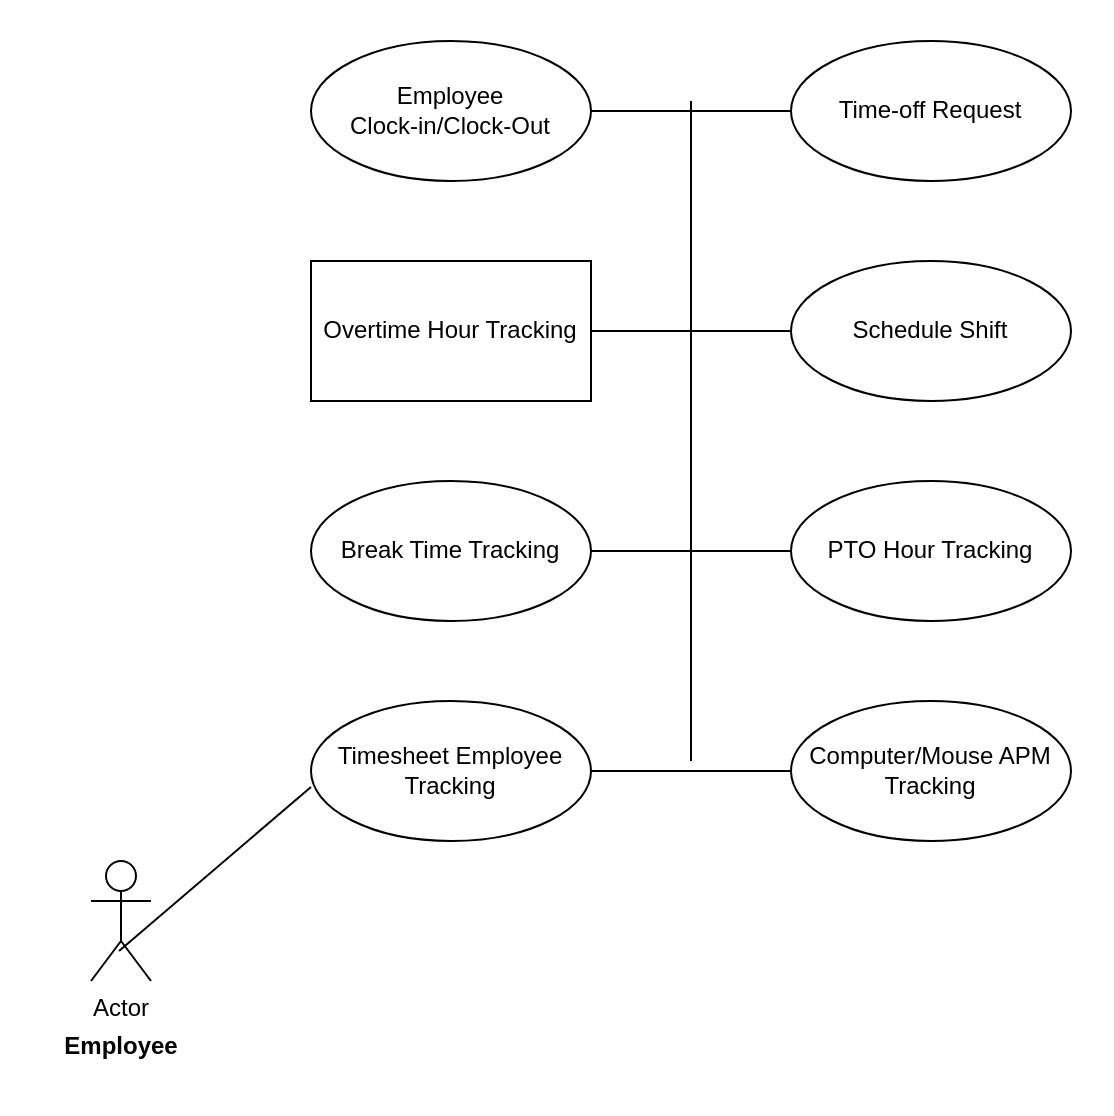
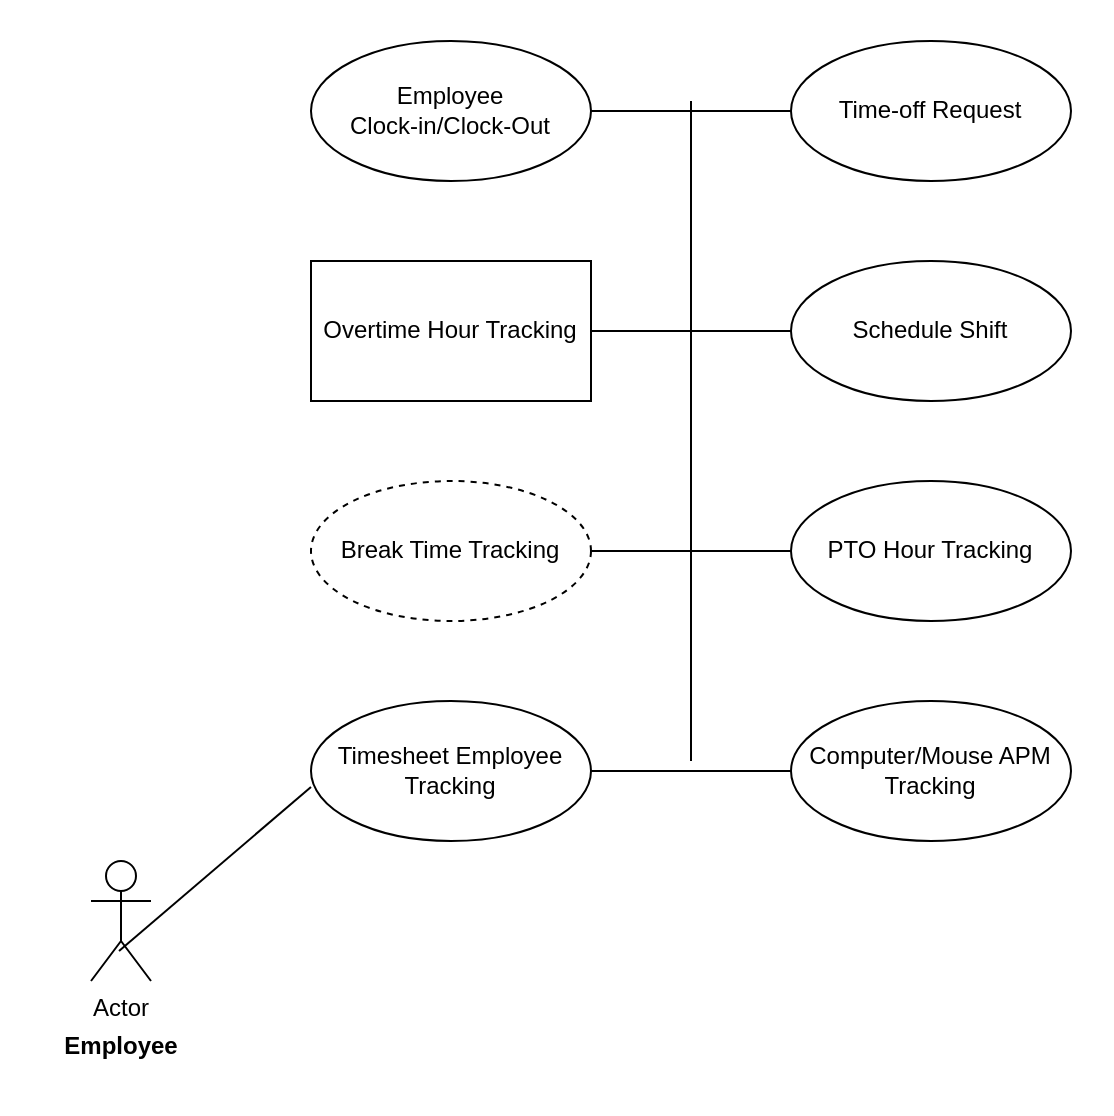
node "Break Time Tracking": style solid -> dashed
